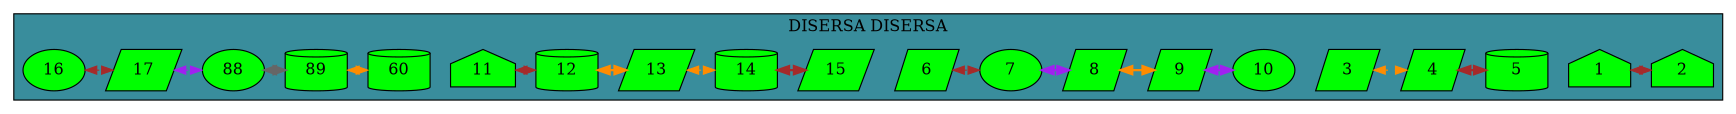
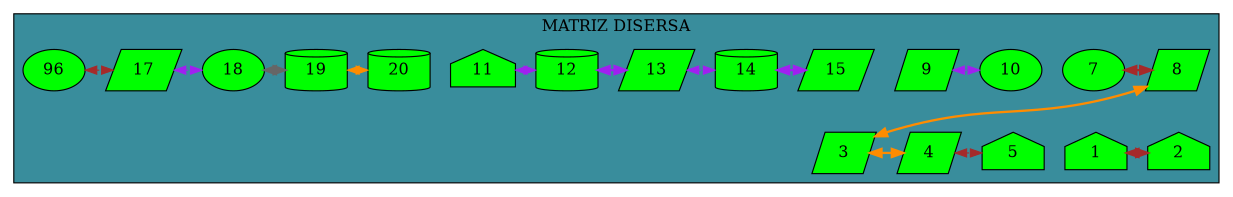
cluster "DISERSA DISERSA": label "DISERSA DISERSA" -> "MATRIZ DISERSA"
node "16": label "16" -> "96"
node "88": label "88" -> "18"
node "89": label "89" -> "19"
node "60": label "60" -> "20"
edge "11" -- "12": color brown -> purple
edge "12" -- "13": color darkorange -> purple
edge "13" -- "14": color darkorange -> purple
edge "14" -- "15": color brown -> purple
node "6": removed
edge "7" -- "8": color purple -> brown
edge "8" -- "9": now "8" -- "3"
edge "9" -- "10": style bold -> dotted
edge "3" -- "4": style dotted -> bold
edge "4" -- "5": style bold -> dotted
node "5": shape cylinder -> house
edge "1" -- "2": style dotted -> bold
